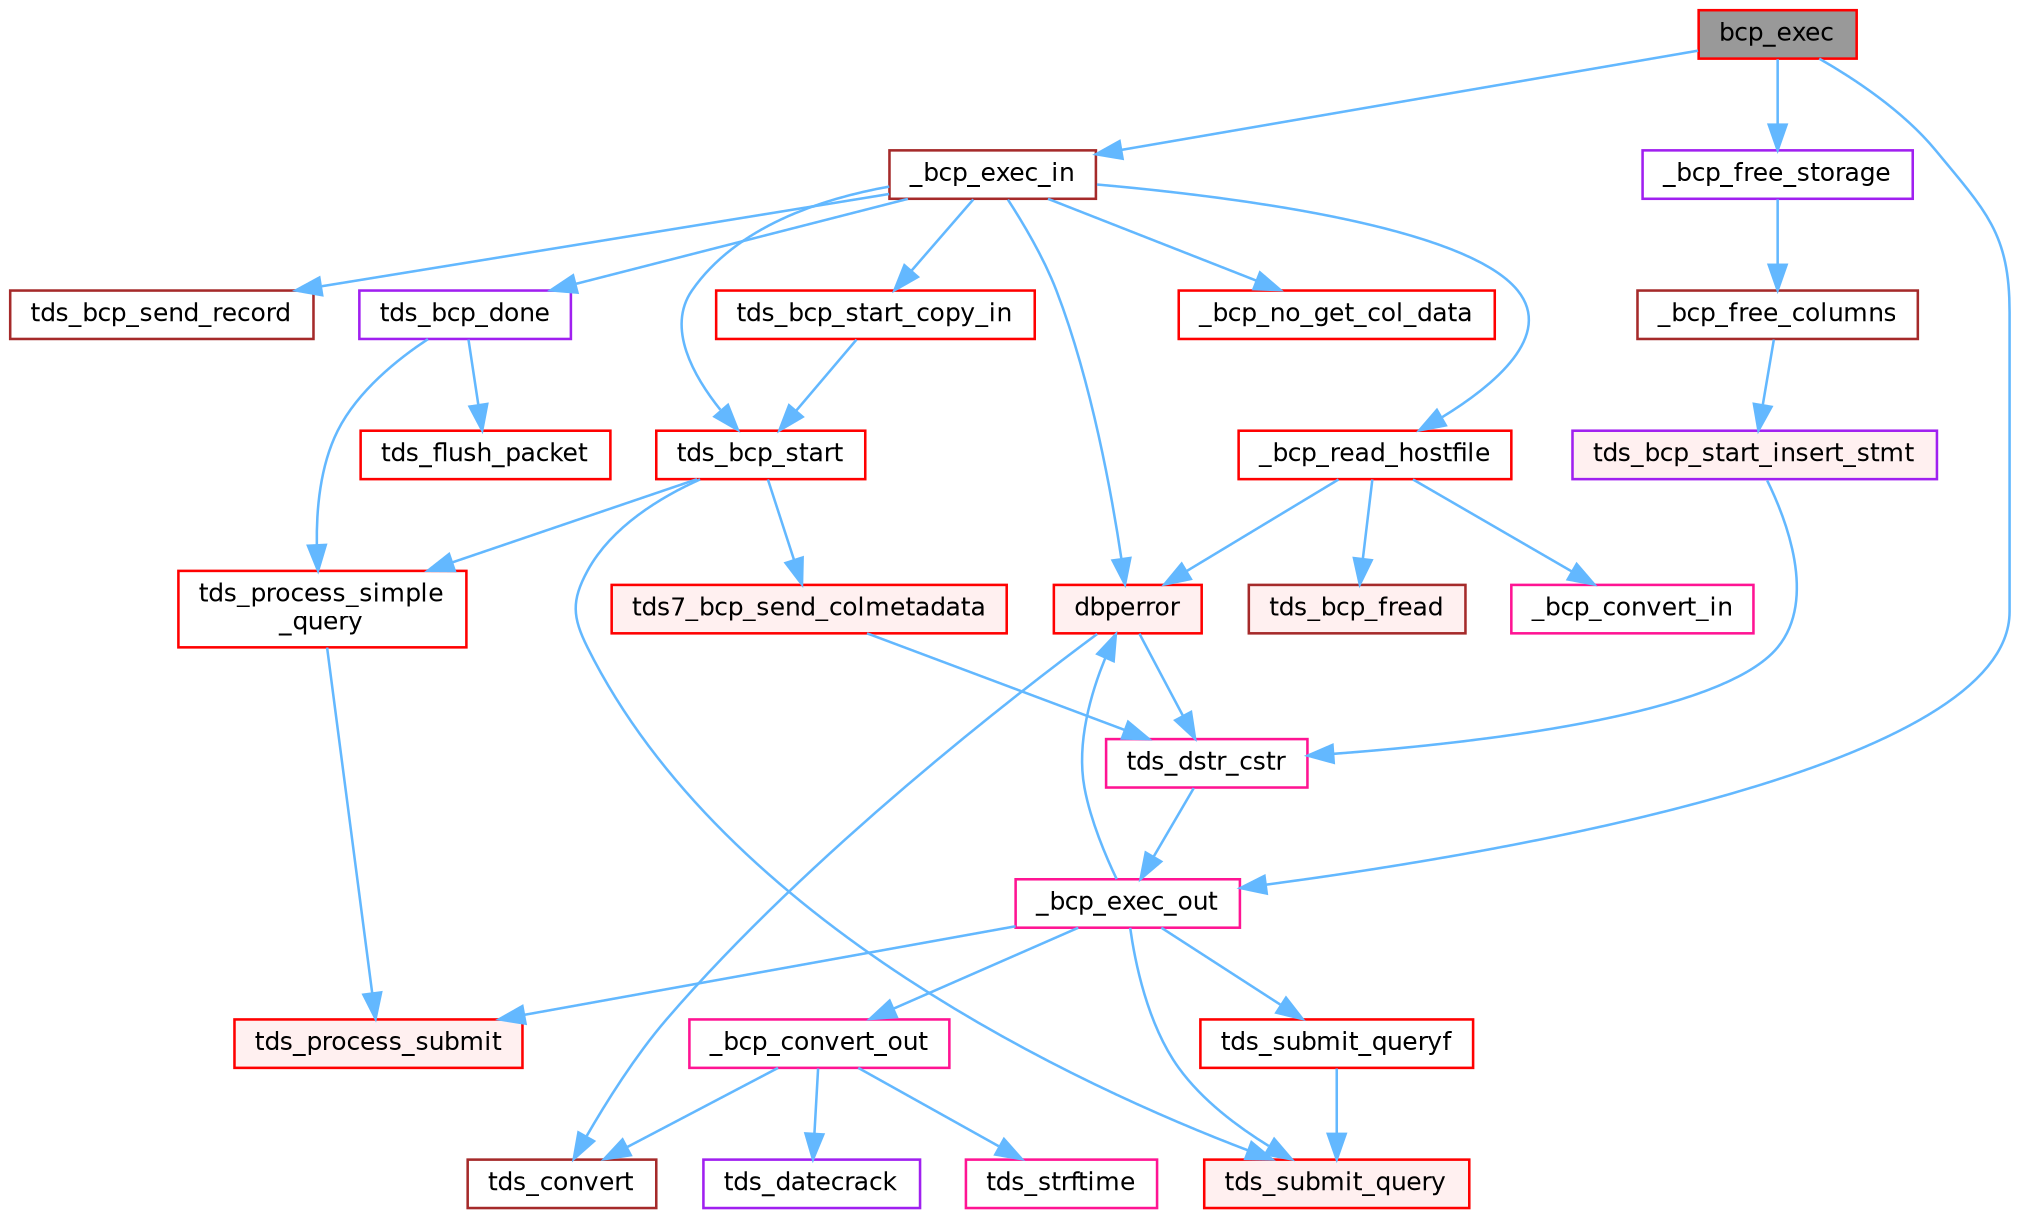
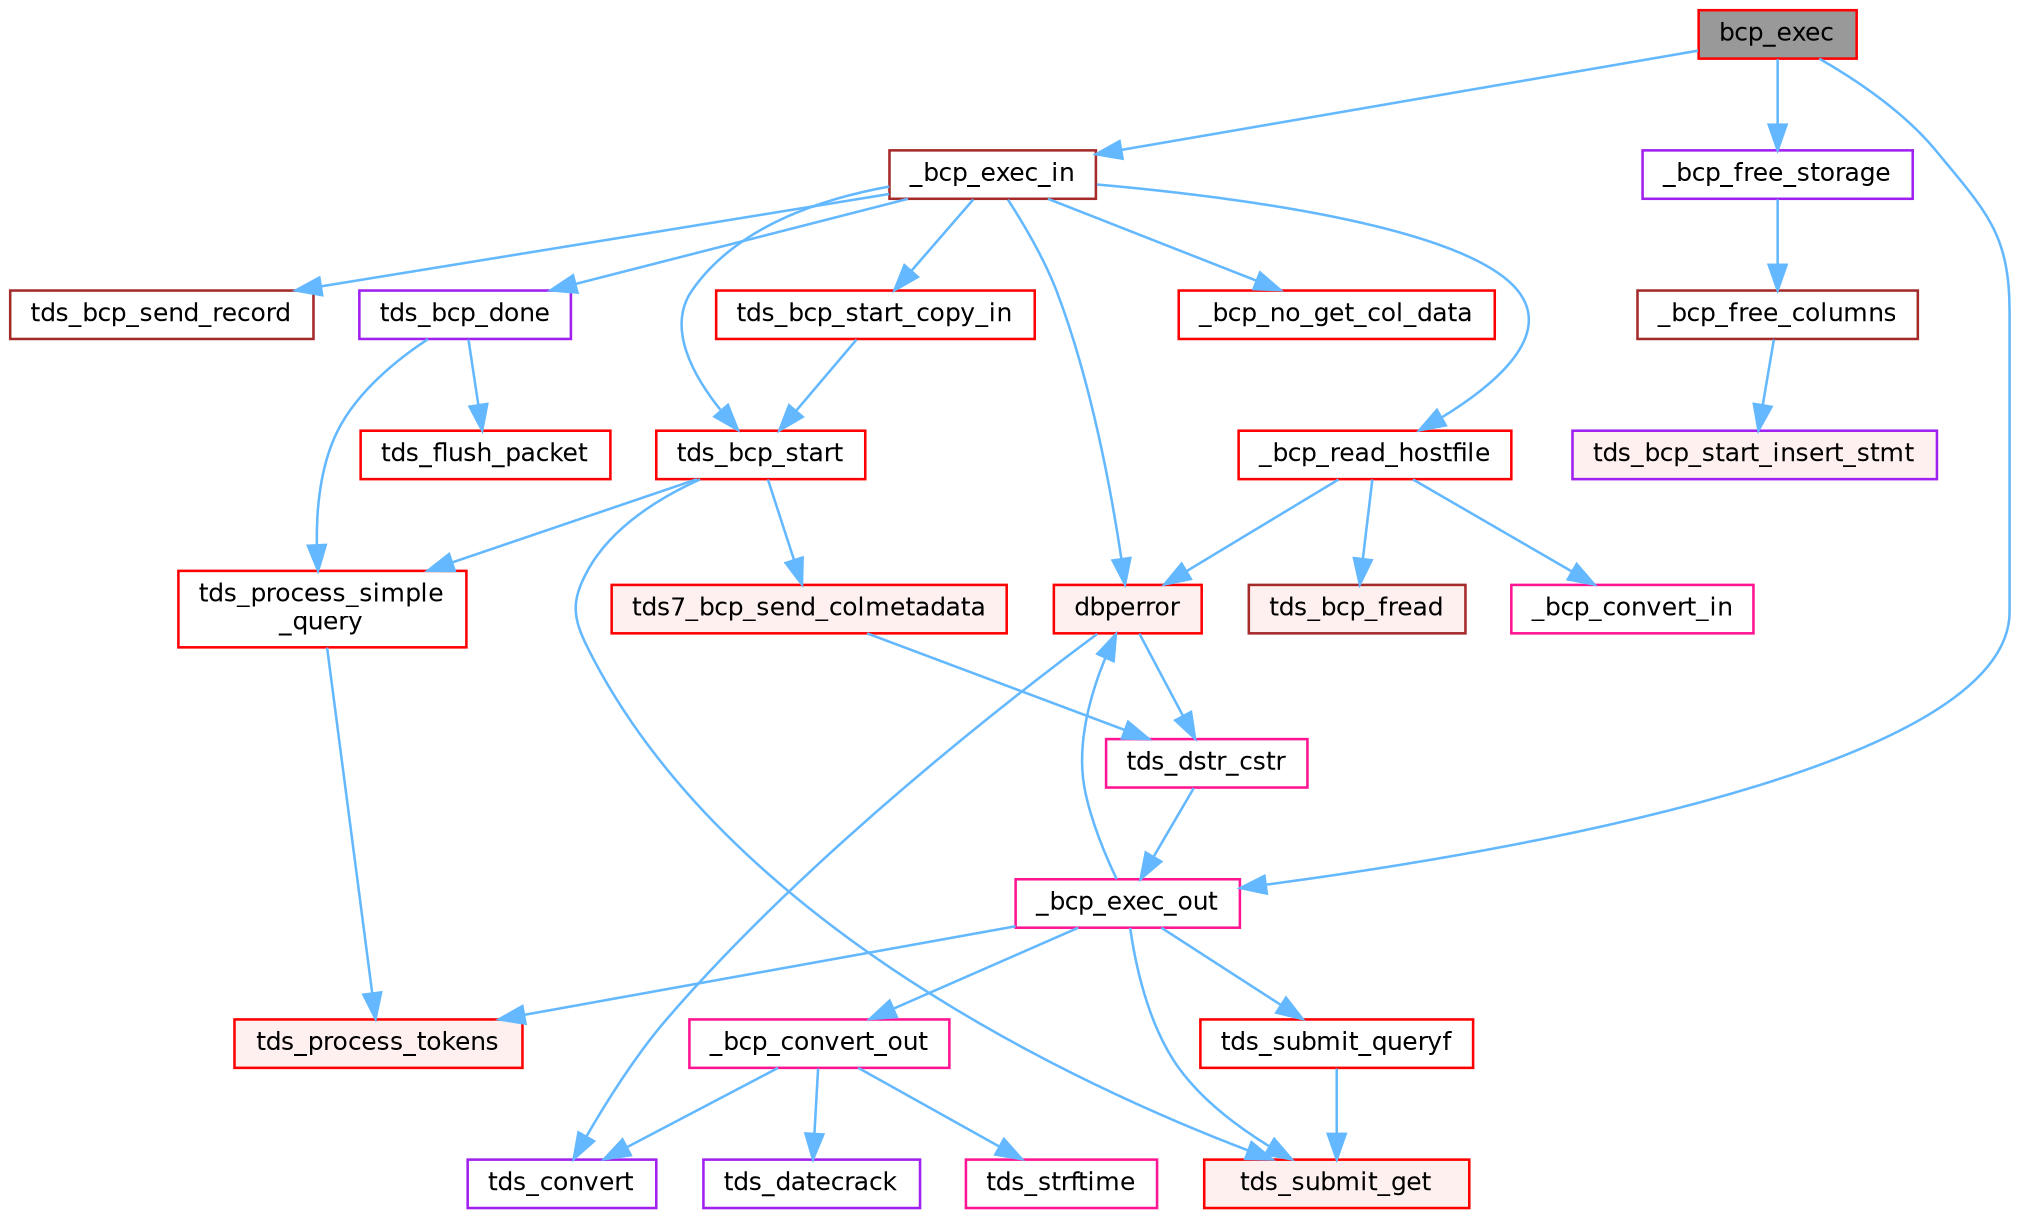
edge "tds_bcp_start_insert_stmt" -> "tds_dstr_cstr": removed
node "tds_process_submit": label "tds_process_submit" -> "tds_process_tokens"
node "tds_convert": color brown -> purple
node "tds_submit_query": label "tds_submit_query" -> "tds_submit_get"
